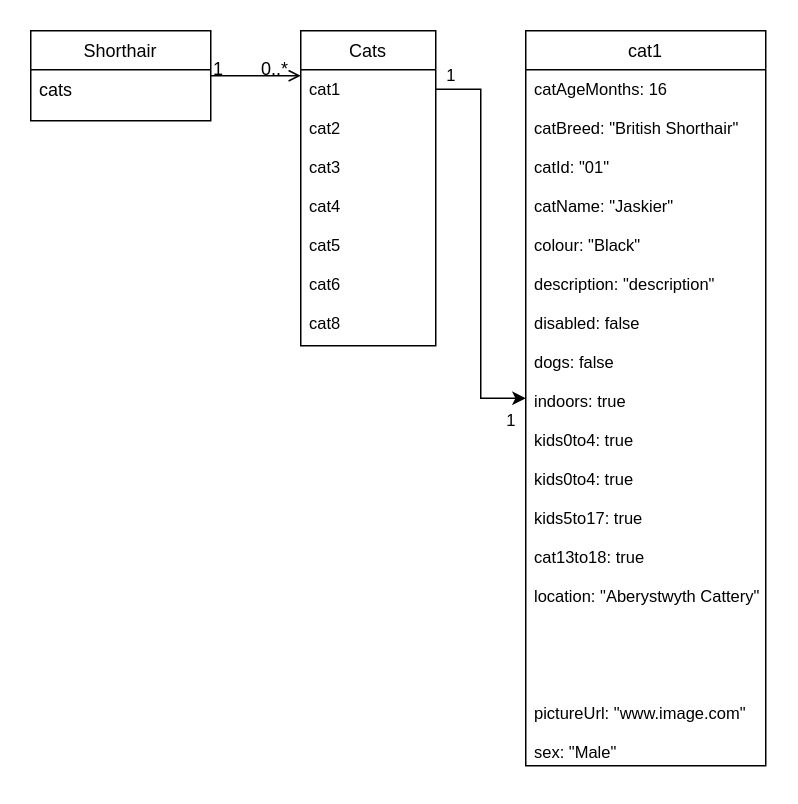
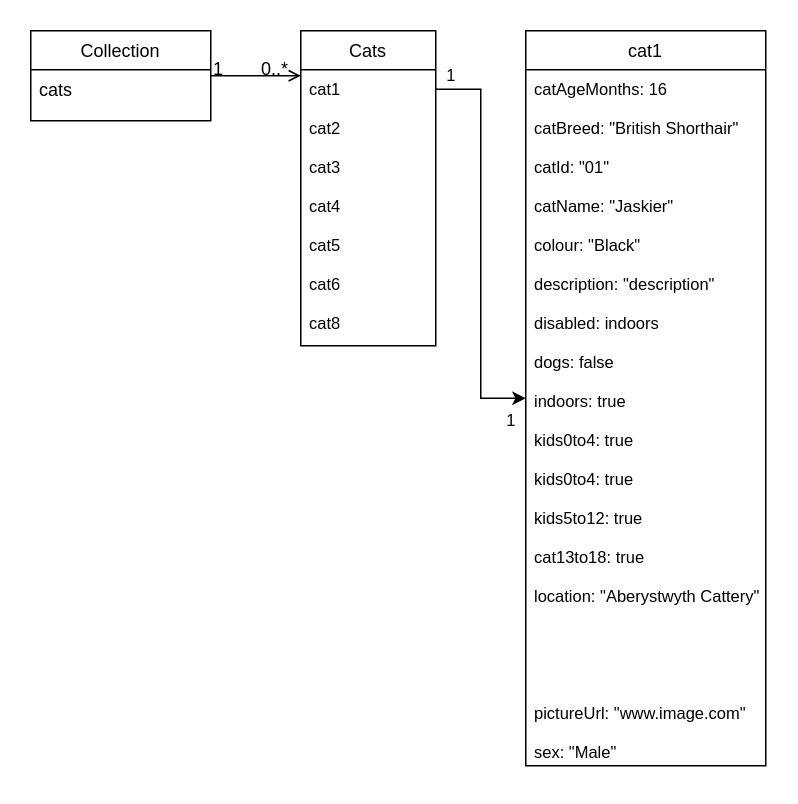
node "Shorthair": label "Shorthair" -> "Collection"
node "disabled: false": label "disabled: false" -> "disabled: indoors"
node "kids5to17: true": label "kids5to17: true" -> "kids5to12: true"
